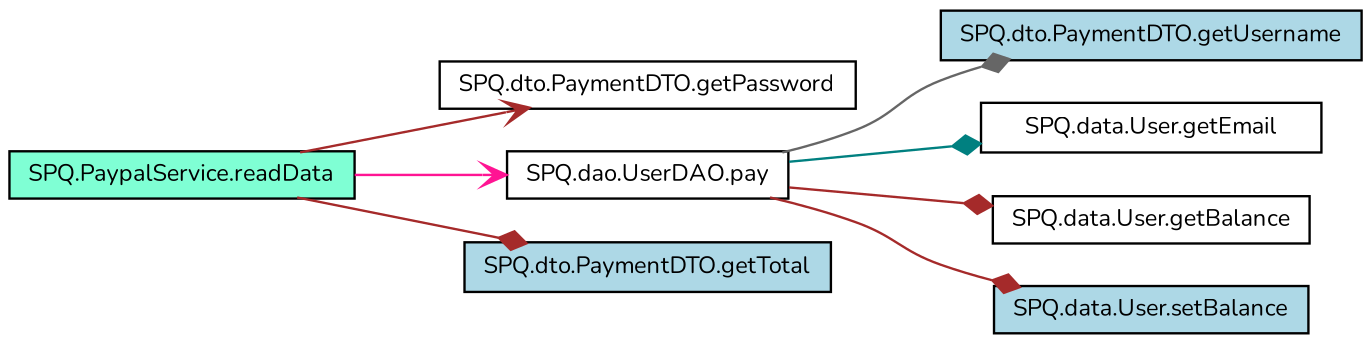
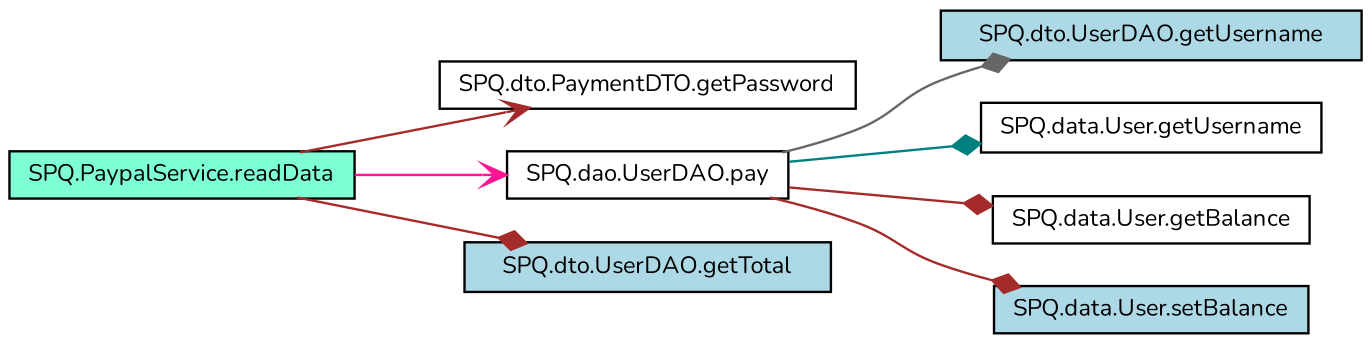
node "SPQ.dto.PaymentDTO.getUsername": label "SPQ.dto.PaymentDTO.getUsername" -> "SPQ.dto.UserDAO.getUsername"
node "SPQ.data.User.getEmail": label "SPQ.data.User.getEmail" -> "SPQ.data.User.getUsername"
node "SPQ.dto.PaymentDTO.getTotal": label "SPQ.dto.PaymentDTO.getTotal" -> "SPQ.dto.UserDAO.getTotal"
